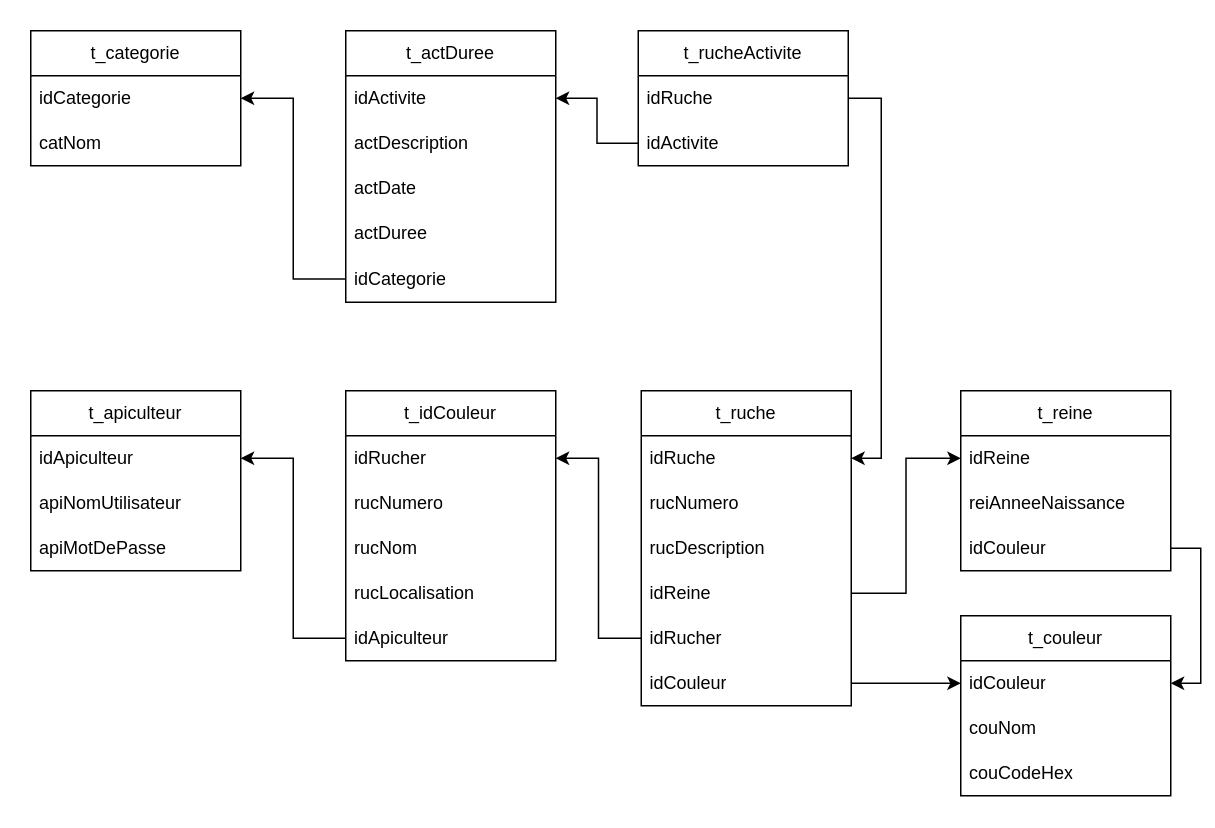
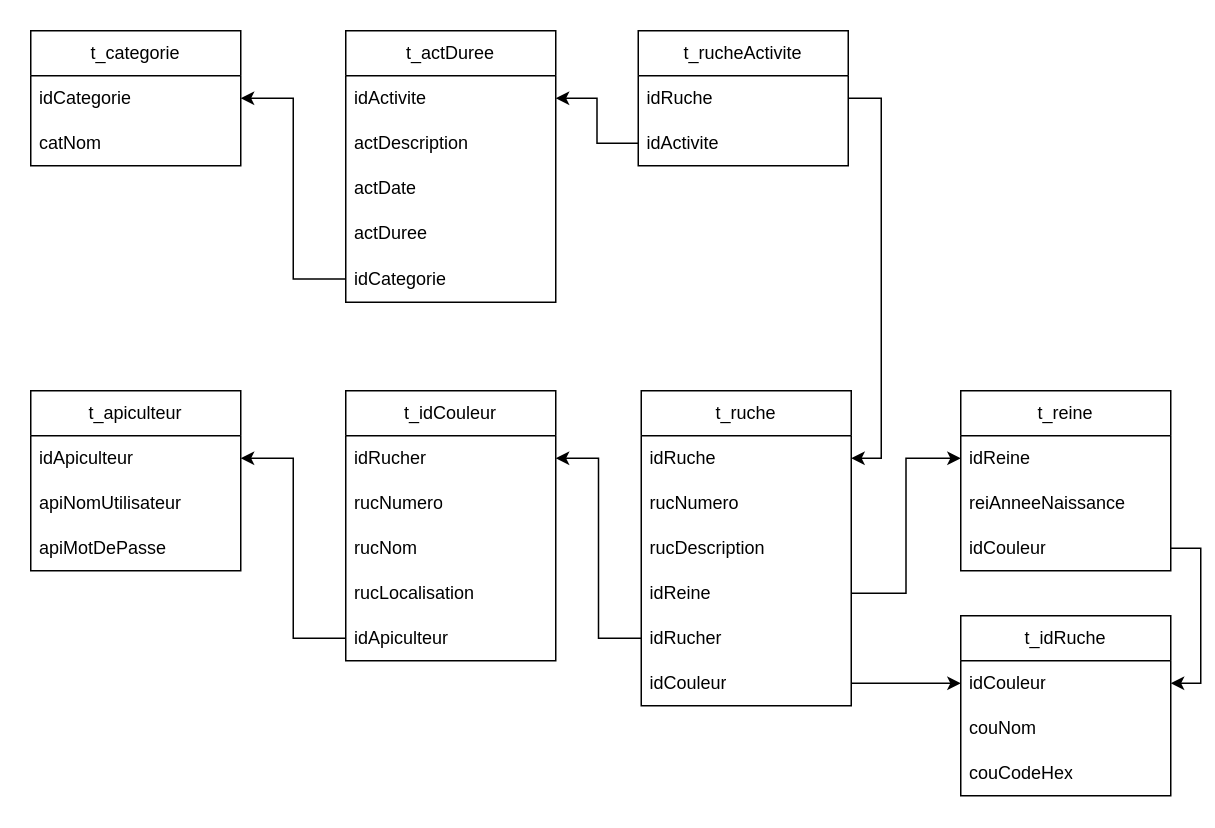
node "t_couleur": label "t_couleur" -> "t_idRuche"
